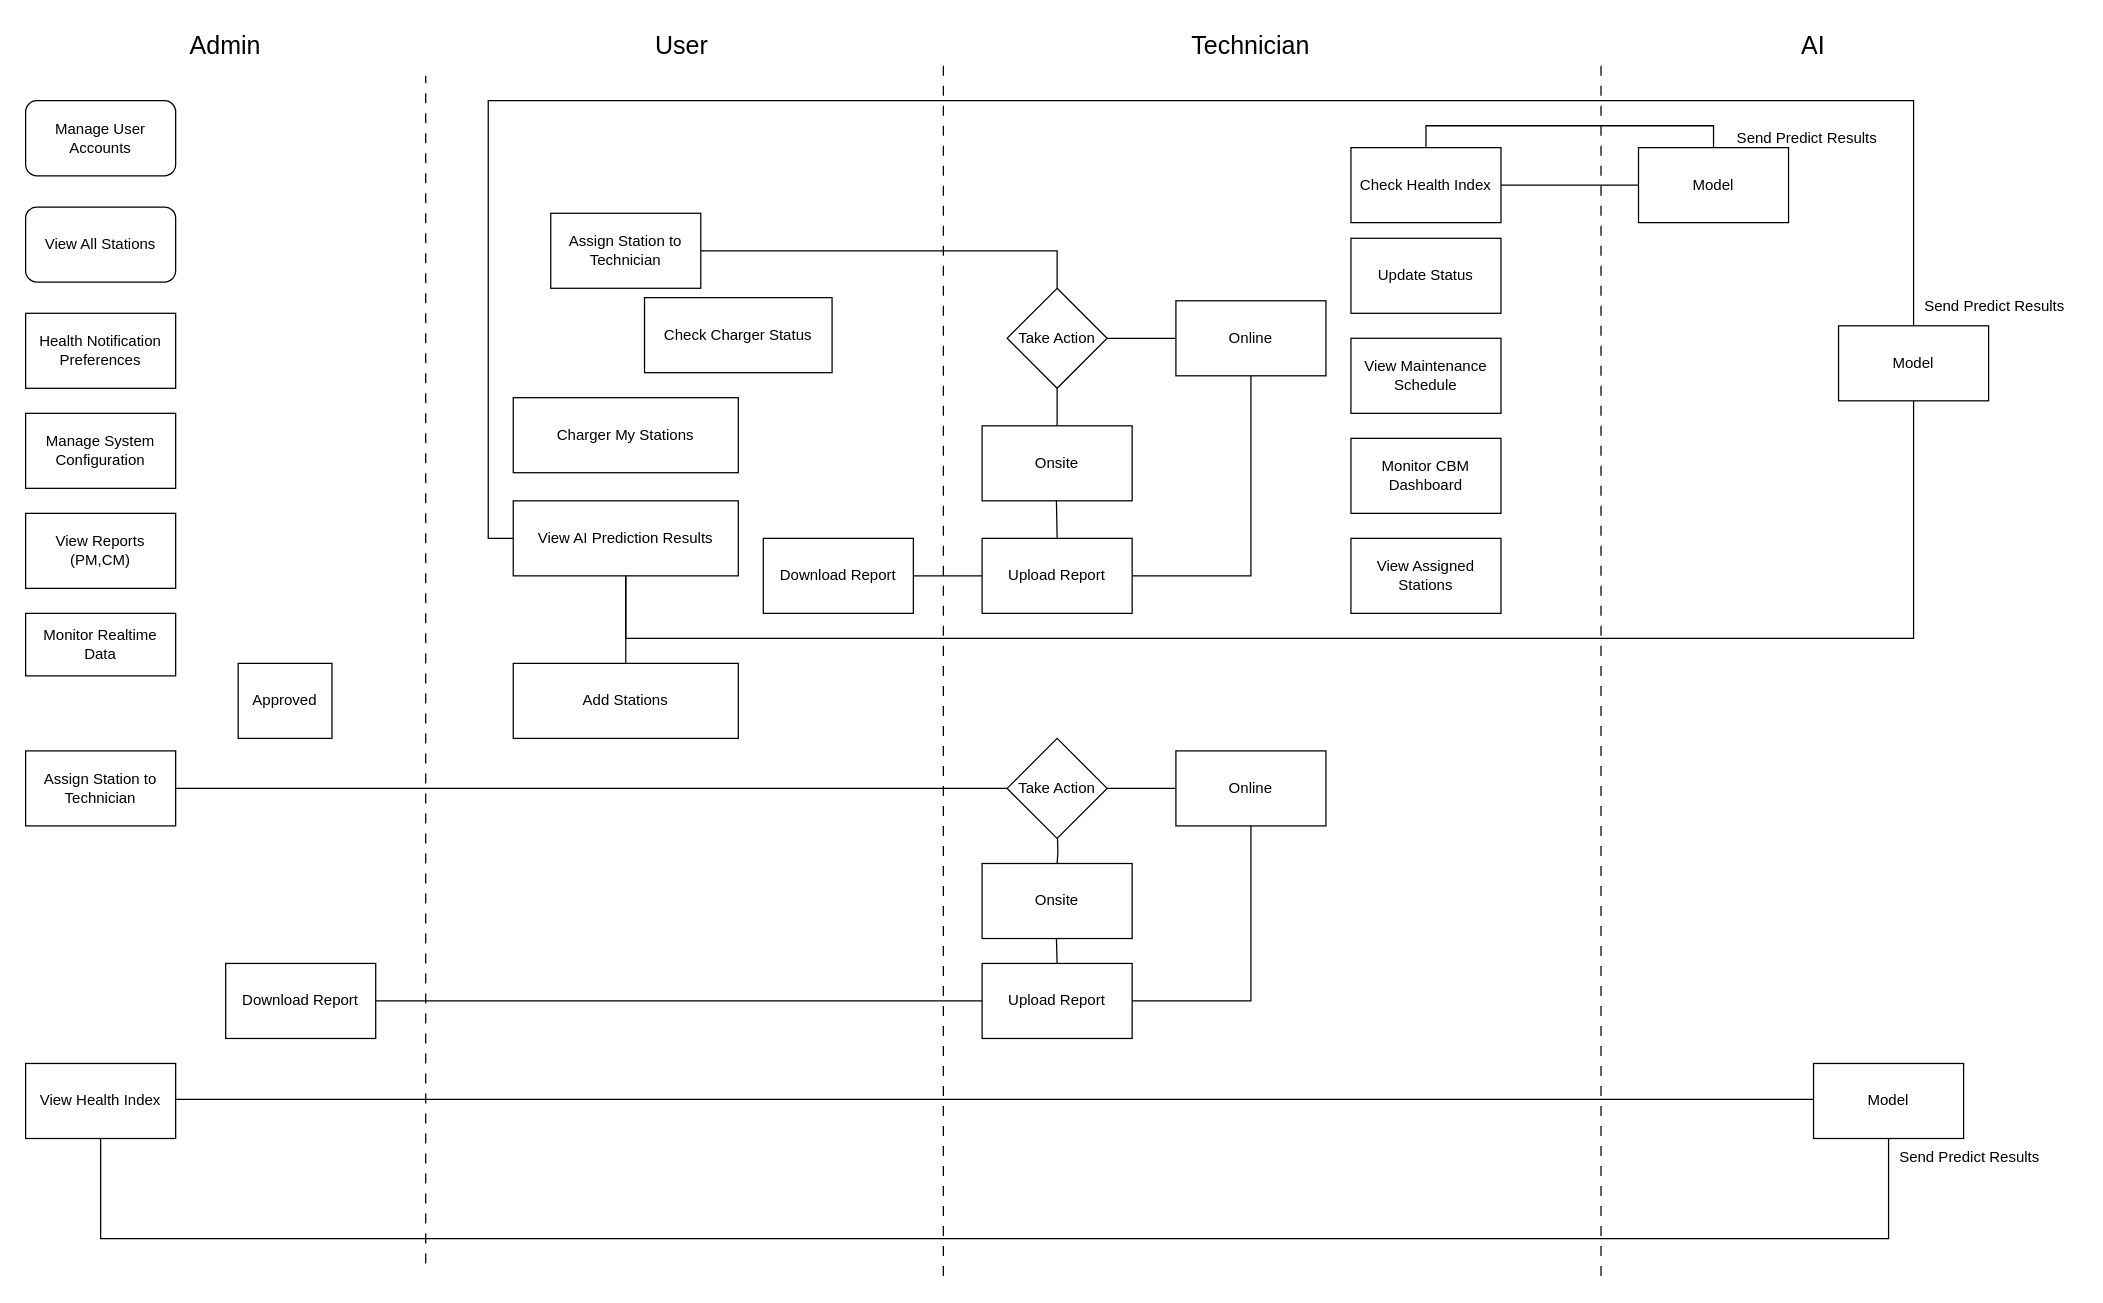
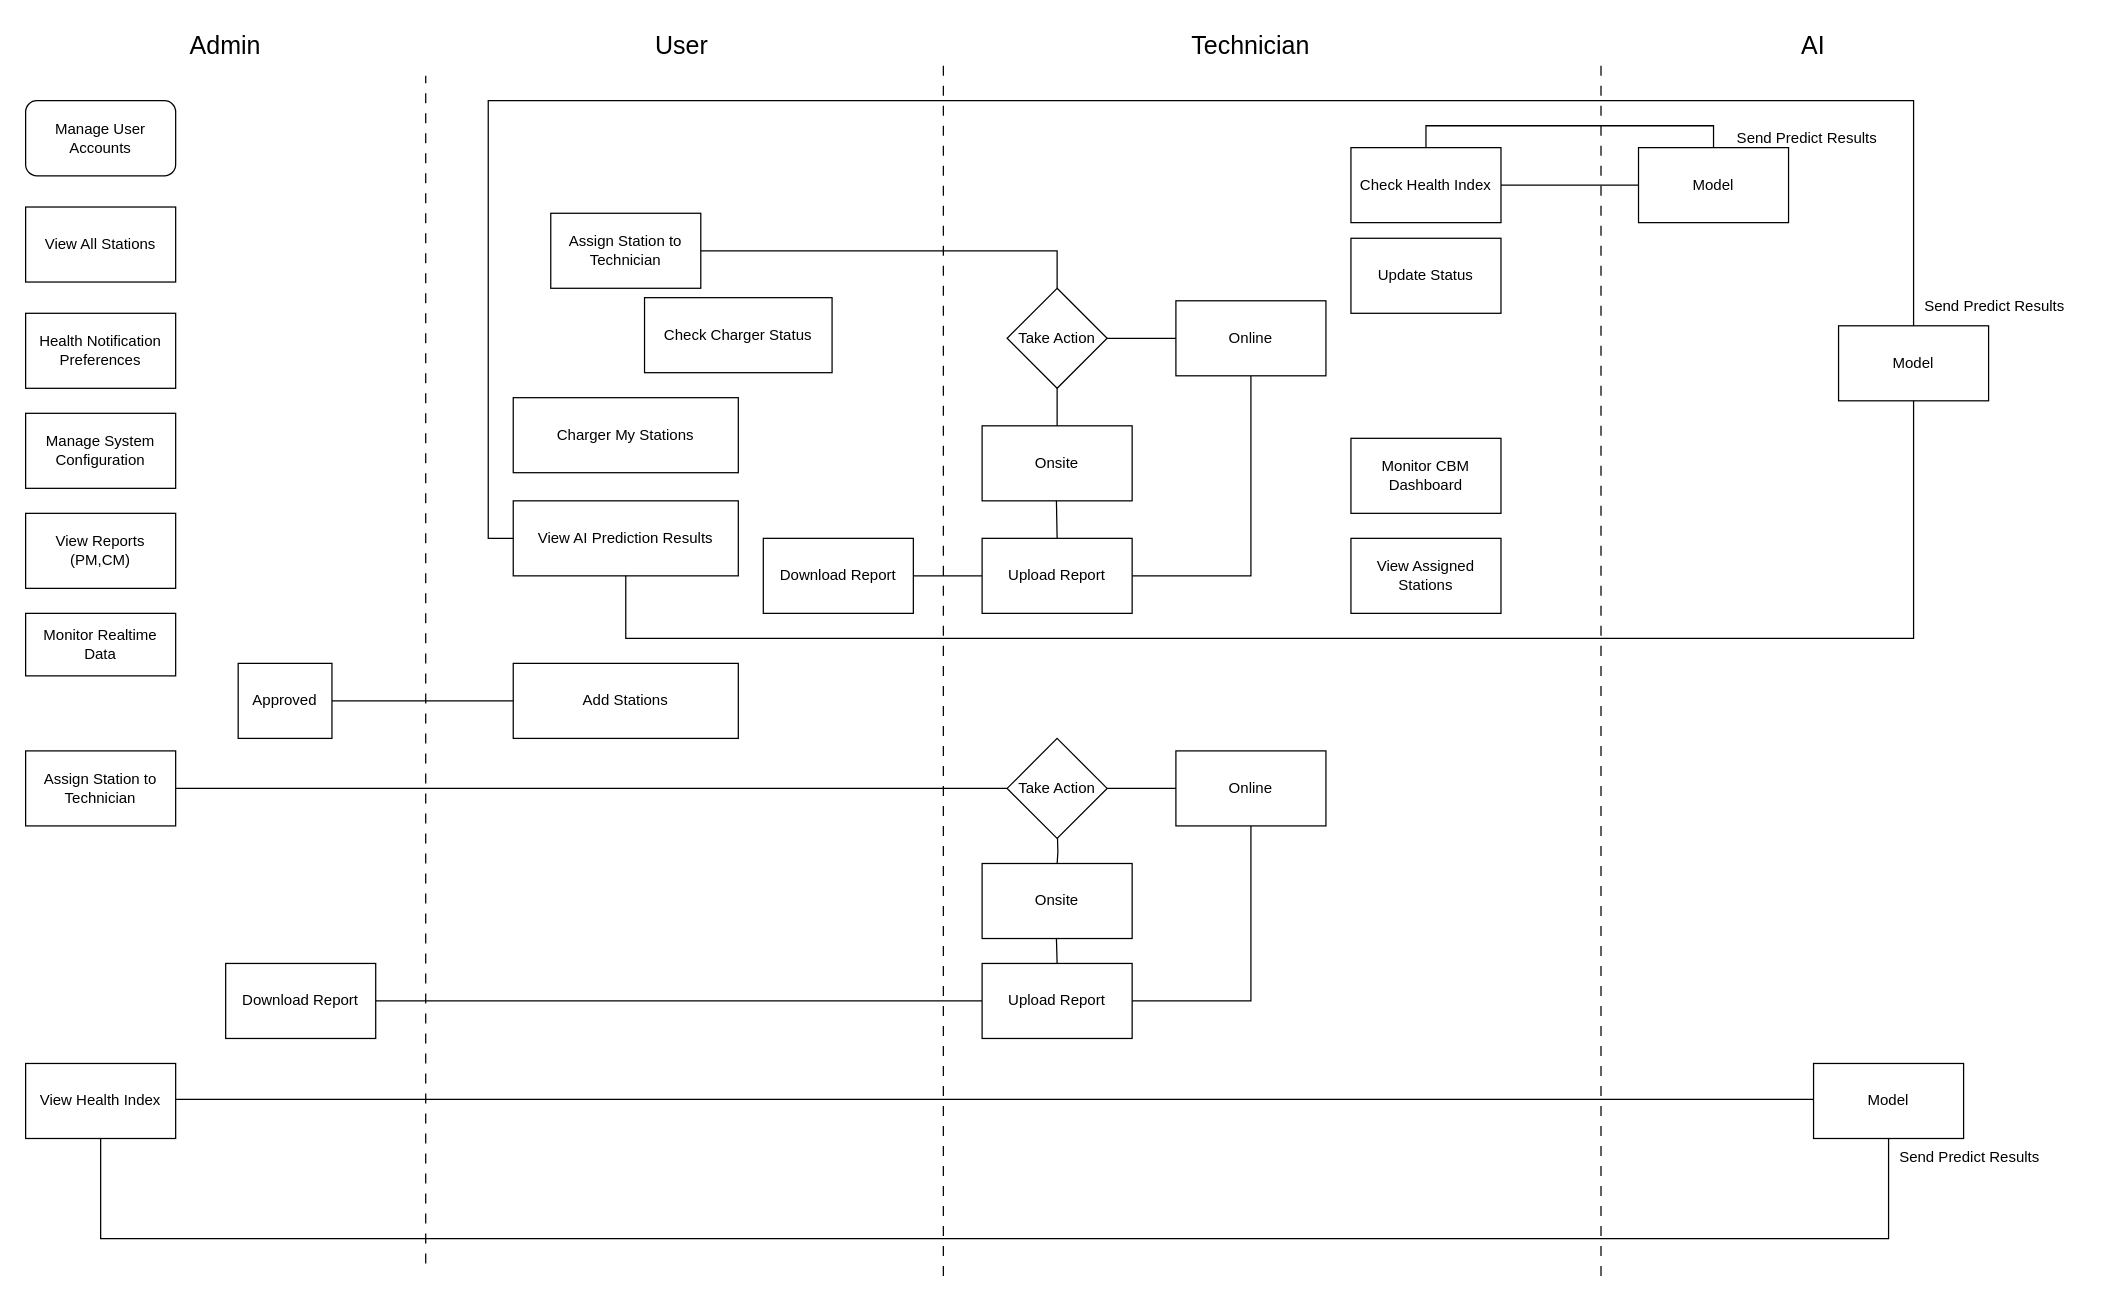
node "View All Stations": shape rounded rectangle -> rectangle
node "View Maintenance Schedule": removed
edge "View AI Prediction Results" -- "Add Stations": now "Approved" -- "Add Stations"
